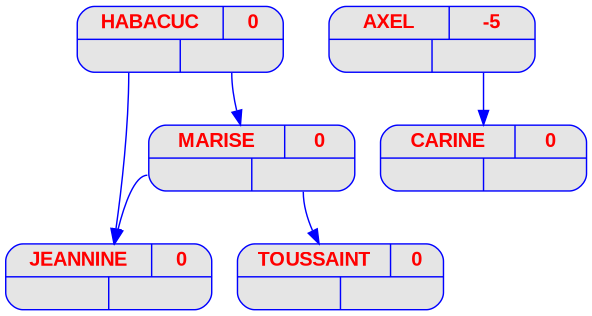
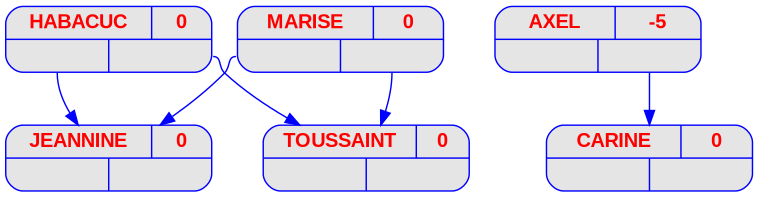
edge "HABACUC" -> "MARISE": now "HABACUC" -> "TOUSSAINT"
